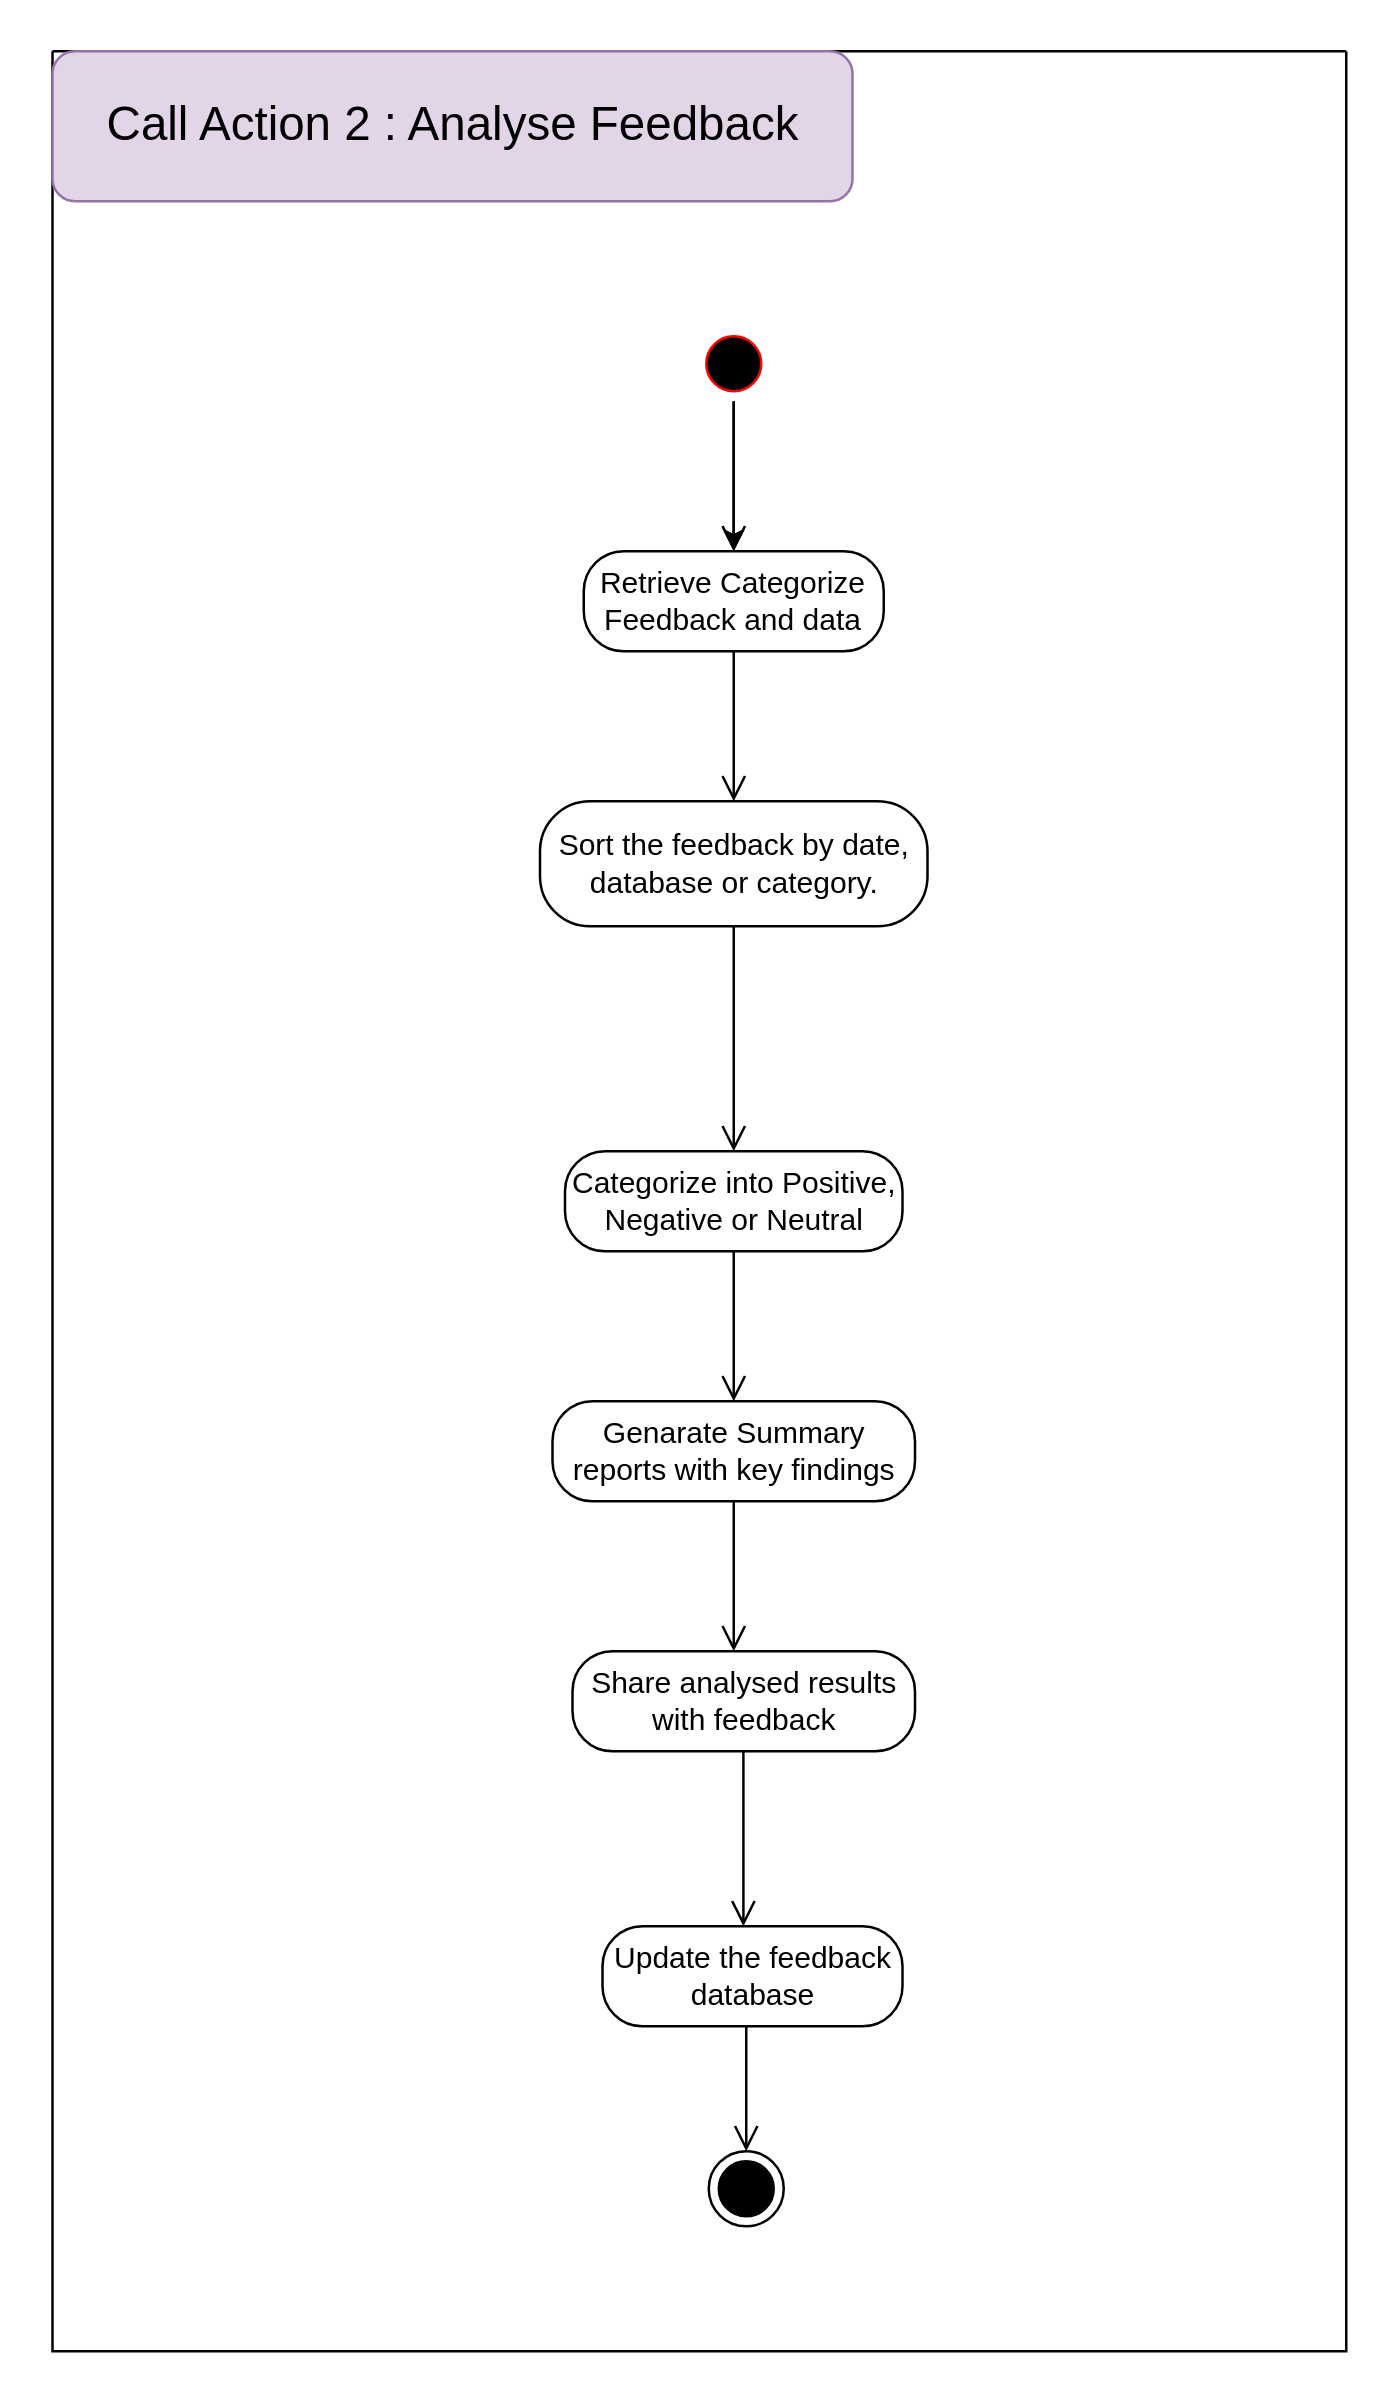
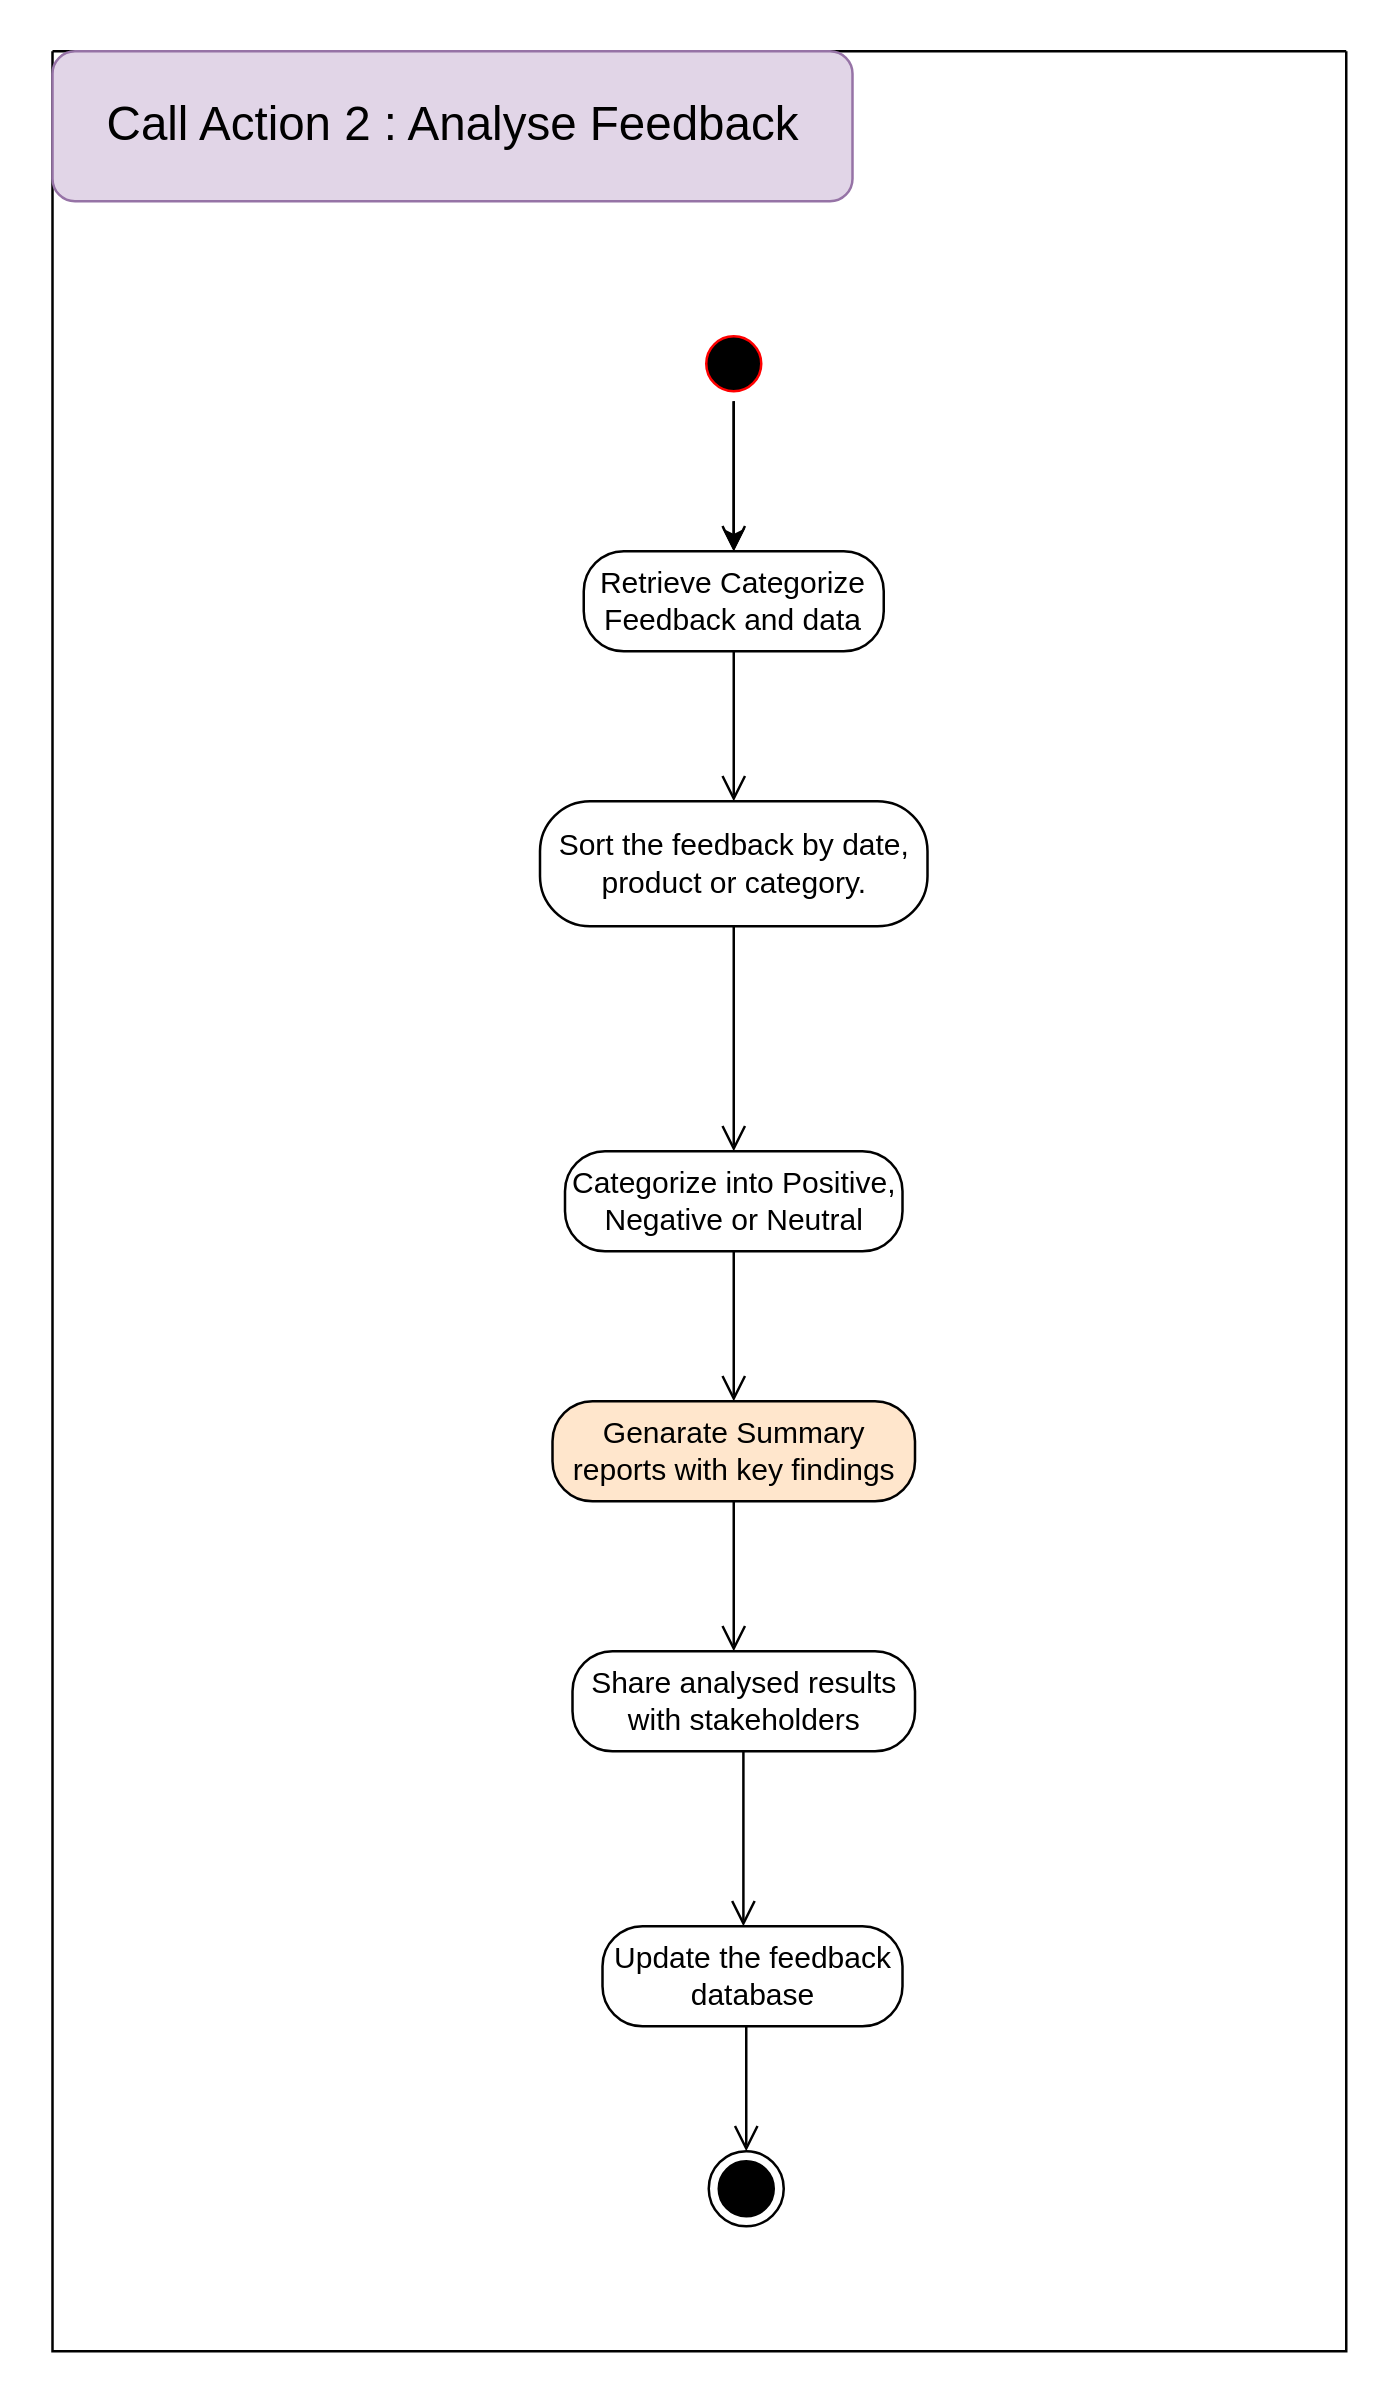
node "Sort the feedback by date, database or category.": label "Sort the feedback by date, database or category." -> "Sort the feedback by date, product or category."
node "Genarate Summary reports with key findings": fillcolor #ffffff -> #ffe6cc
node "Share analysed results with feedback": label "Share analysed results with feedback" -> "Share analysed results with stakeholders"
